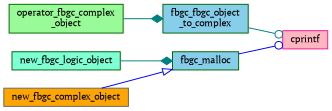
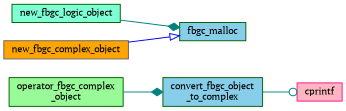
node "fbgc_fbgc_object _to_complex": label "fbgc_fbgc_object _to_complex" -> "convert_fbgc_object _to_complex"
edge "fbgc_malloc" -> "cprintf": removed
